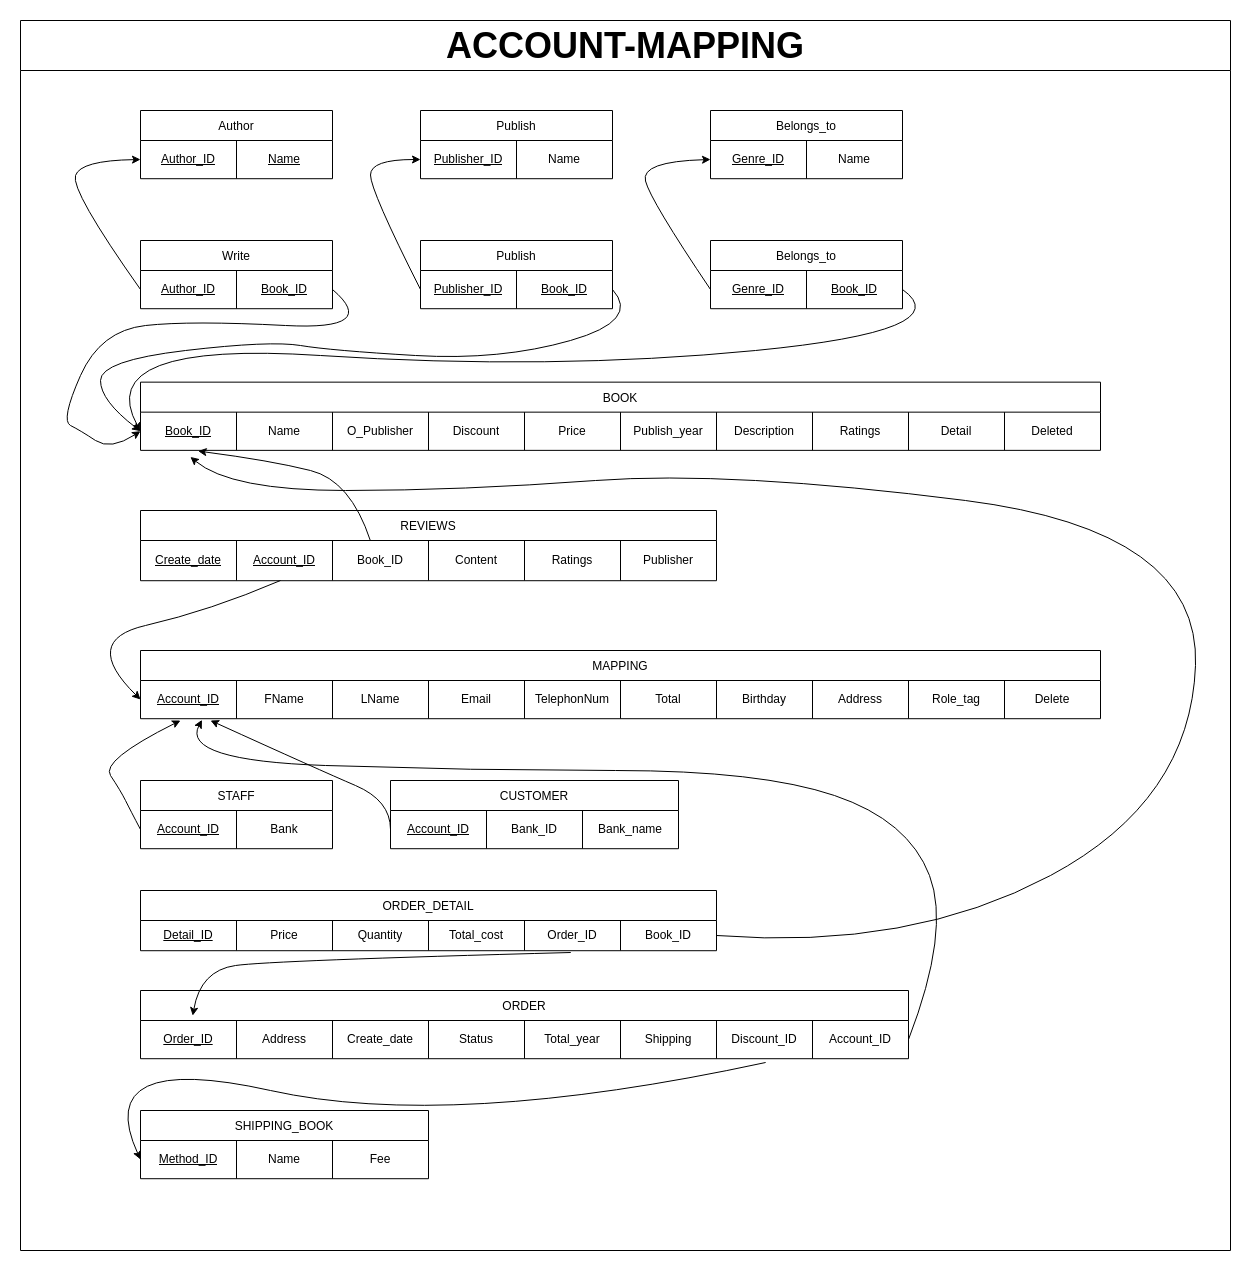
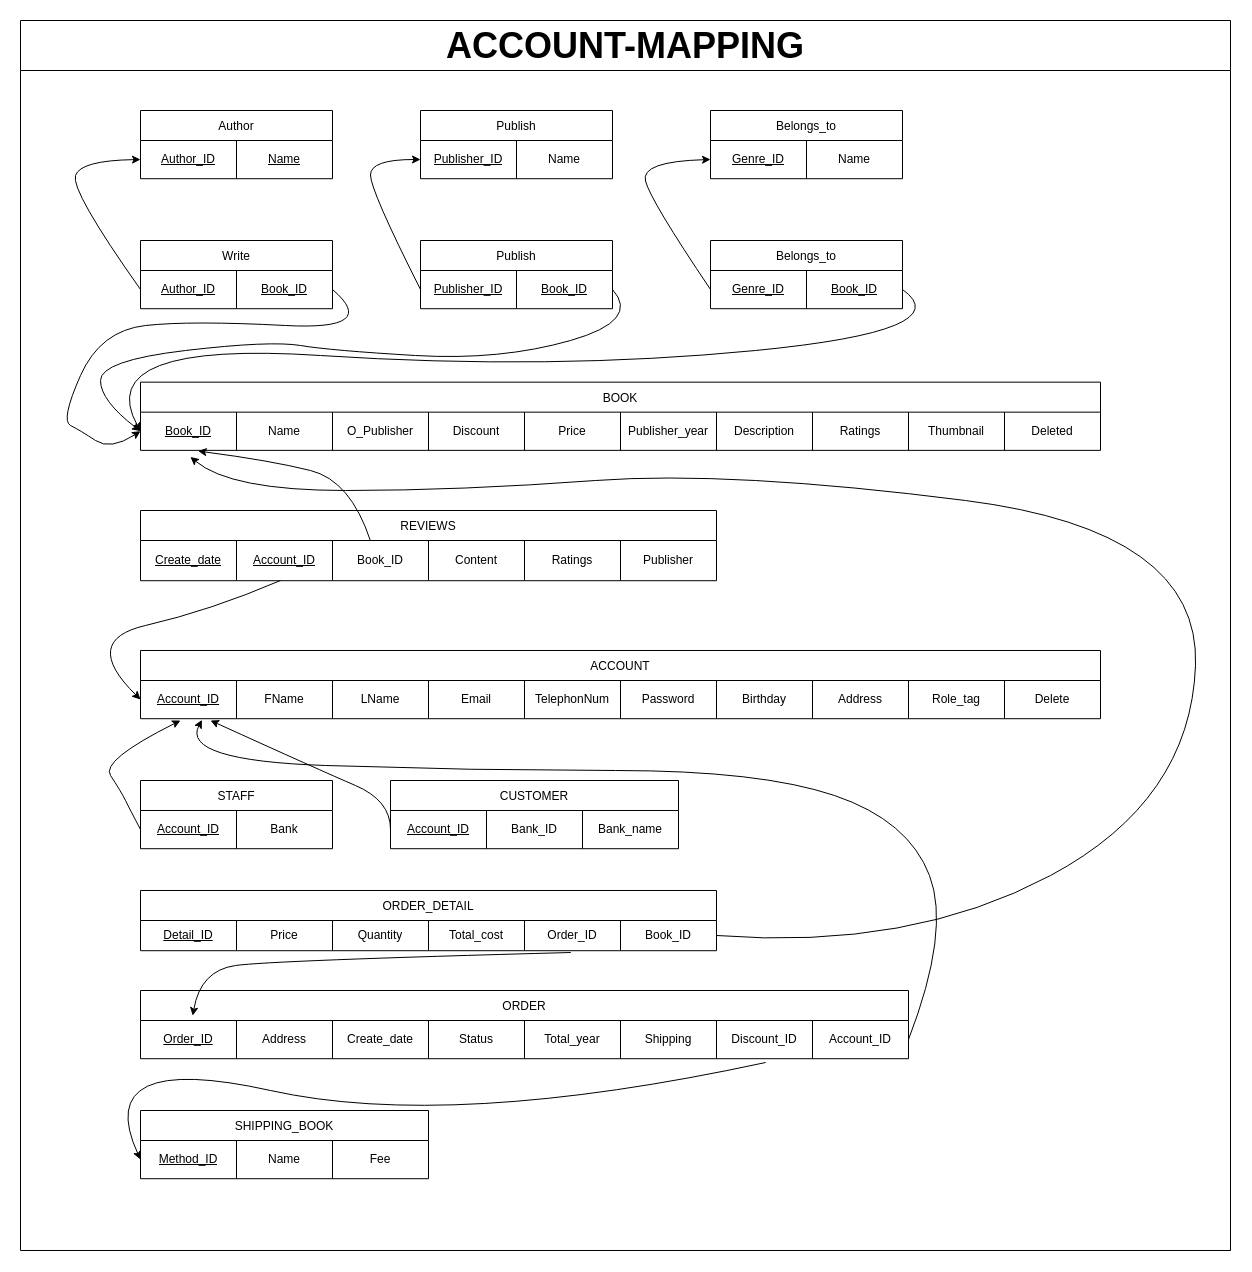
node "Publish_year": label "Publish_year" -> "Publisher_year"
node "Detail": label "Detail" -> "Thumbnail"
node "MAPPING": label "MAPPING" -> "ACCOUNT"
node "Total": label "Total" -> "Password"
